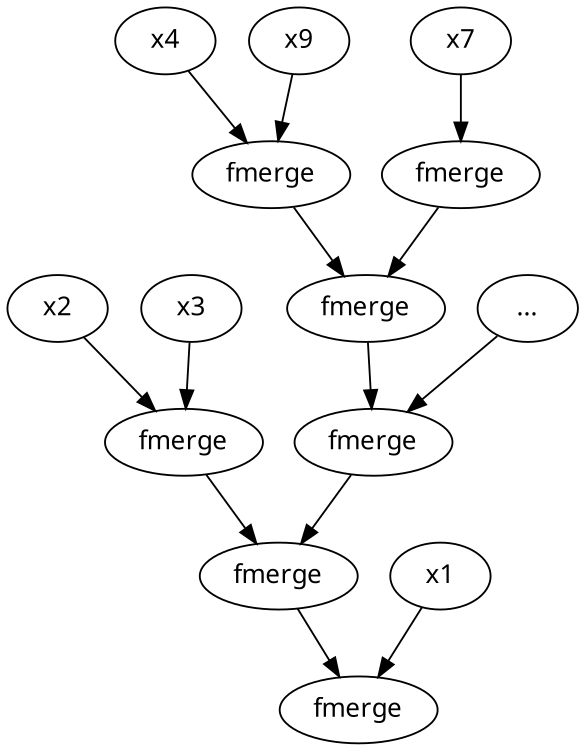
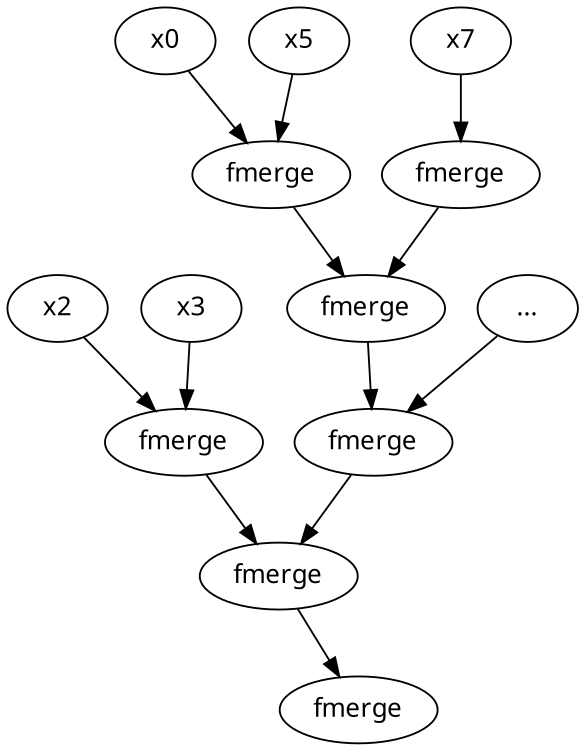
node "x4": label "x4" -> "x0"
node "x9": label "x9" -> "x5"
node "x1": removed
